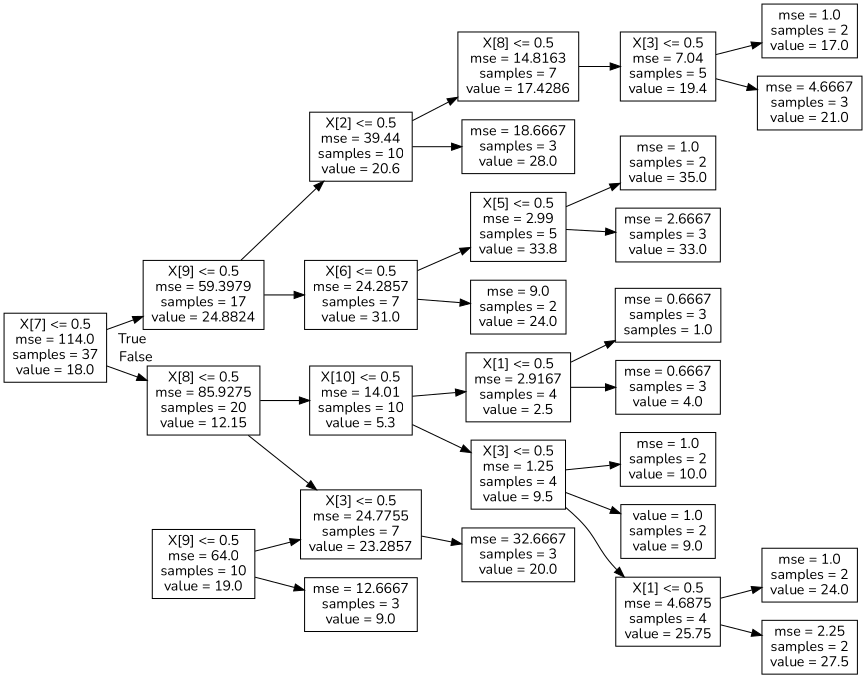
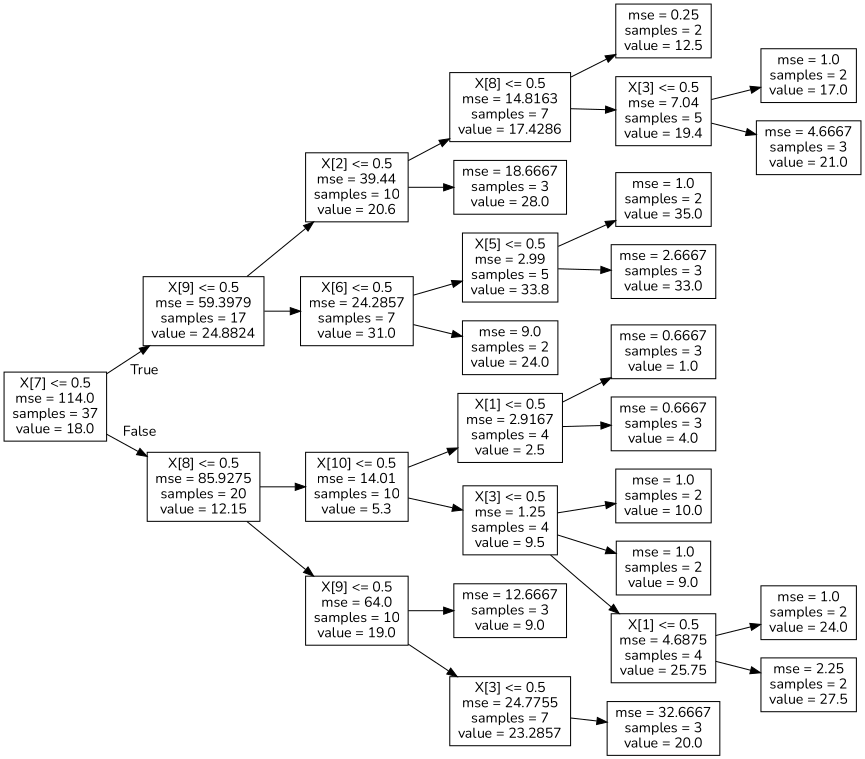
node "mse = 0.25 samples = 2 value = 12.5": added
node "mse = 0.6667 samples = 3 samples = 1.0": label "mse = 0.6667 samples = 3 samples = 1.0" -> "mse = 0.6667 samples = 3 value = 1.0"
edge "X[8] <= 0.5 mse = 85.9275 samples = 20 value = 12.15" -> "X[3] <= 0.5 mse = 24.7755 samples = 7 value = 23.2857": now "X[8] <= 0.5 mse = 85.9275 samples = 20 value = 12.15" -> "X[9] <= 0.5 mse = 64.0 samples = 10 value = 19.0"
node "value = 1.0 samples = 2 value = 9.0": label "value = 1.0 samples = 2 value = 9.0" -> "mse = 1.0 samples = 2 value = 9.0"
